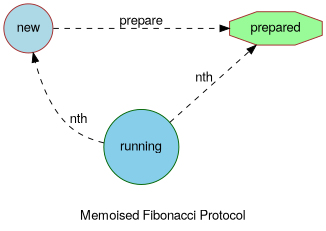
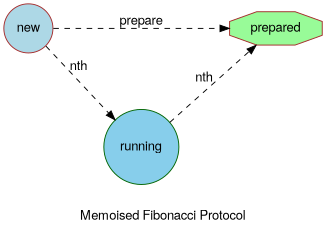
edge "running" -> "new": reversed
